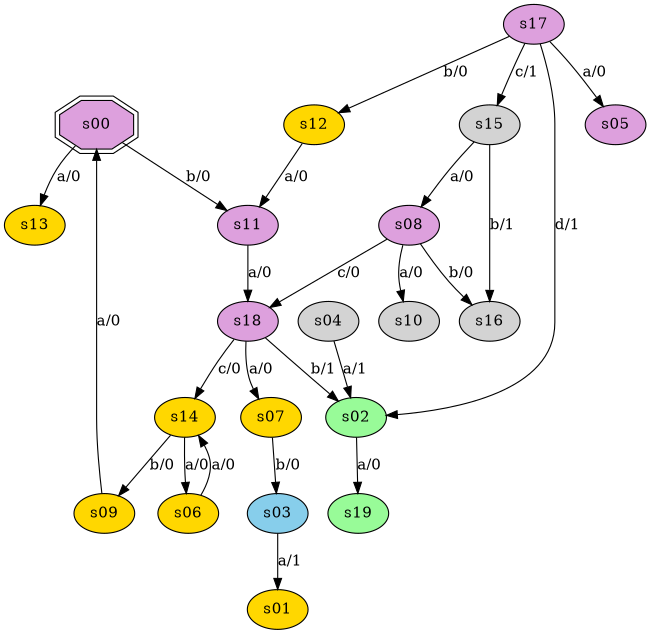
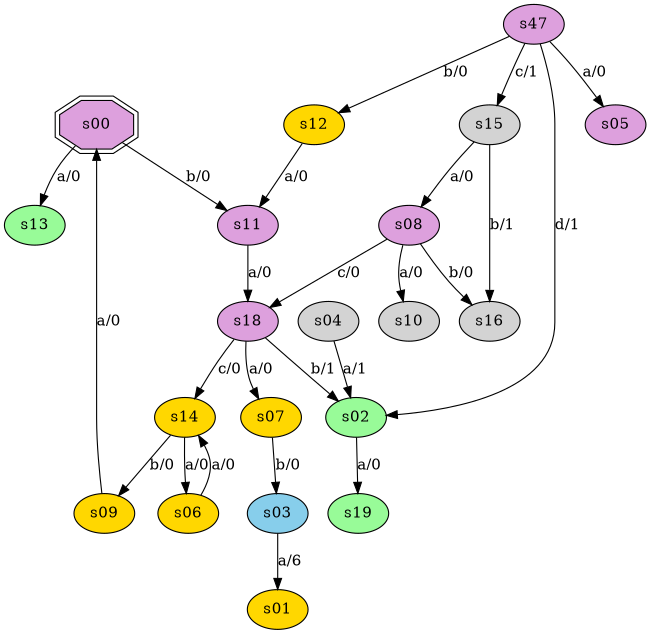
node "s17": label "s17" -> "s47"
node "s13": fillcolor gold -> palegreen
edge "s03" -> "s01": label "a/1" -> "a/6"
